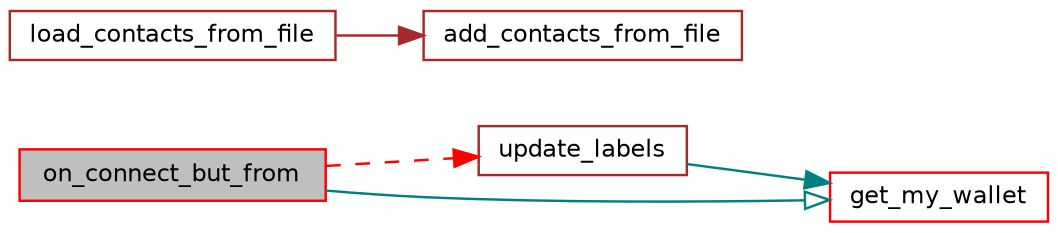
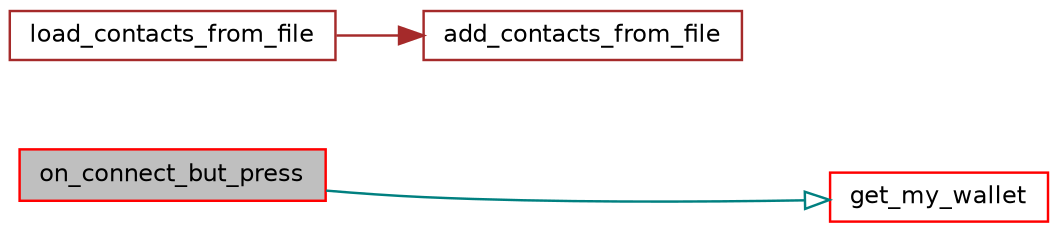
node "update_labels": removed
node "on_connect_but_from": label "on_connect_but_from" -> "on_connect_but_press"
